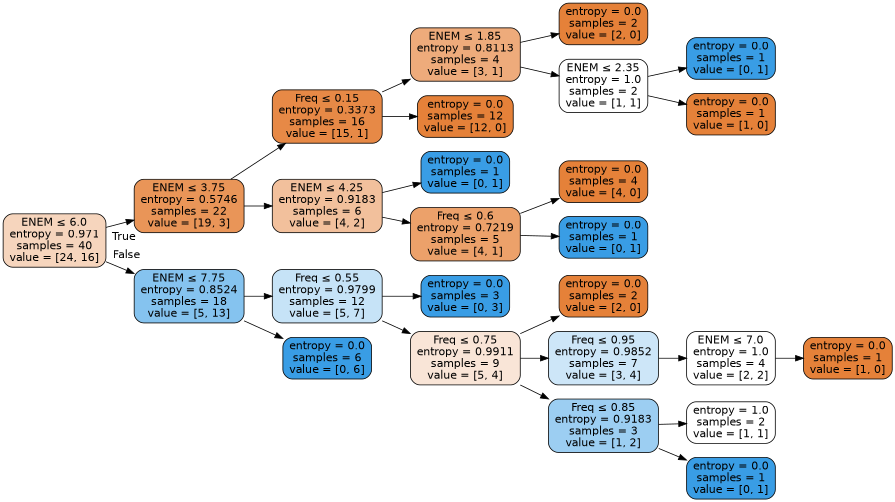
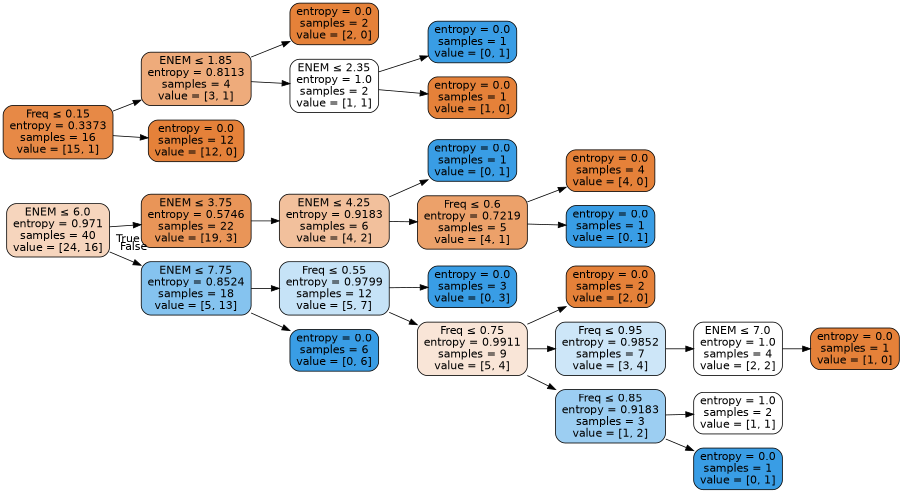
edge "ENEM ≤ 3.75" -> "Freq ≤ 0.15": removed
